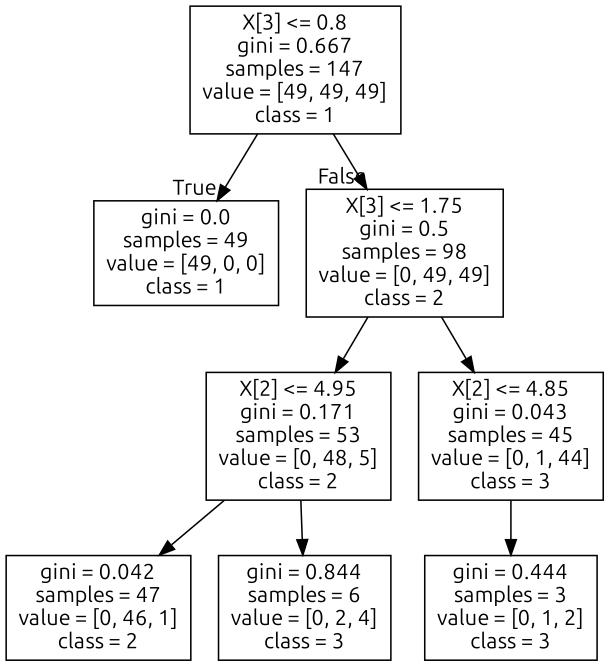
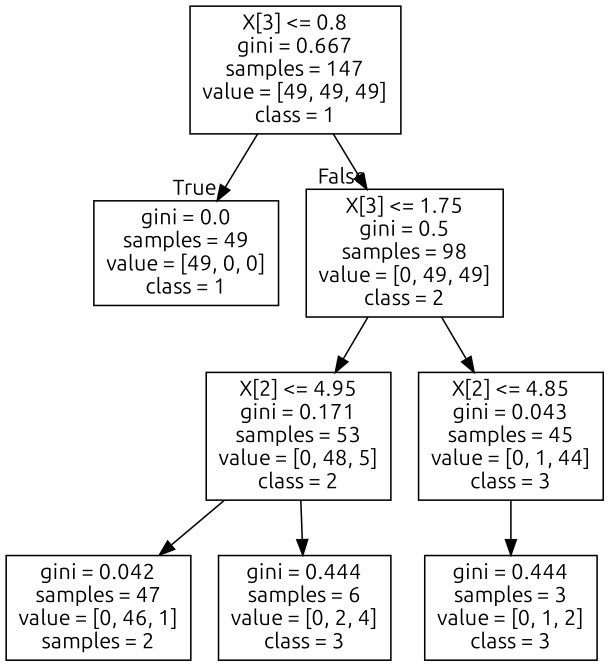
node "gini = 0.042 samples = 47 value = [0, 46, 1] class = 2": label "gini = 0.042 samples = 47 value = [0, 46, 1] class = 2" -> "gini = 0.042 samples = 47 value = [0, 46, 1] samples = 2"
node "gini = 0.844 samples = 6 value = [0, 2, 4] class = 3": label "gini = 0.844 samples = 6 value = [0, 2, 4] class = 3" -> "gini = 0.444 samples = 6 value = [0, 2, 4] class = 3"
